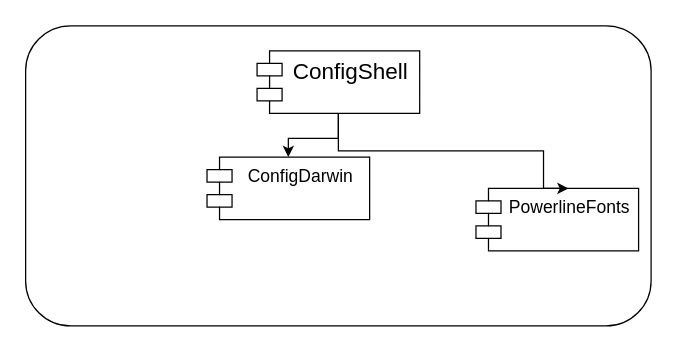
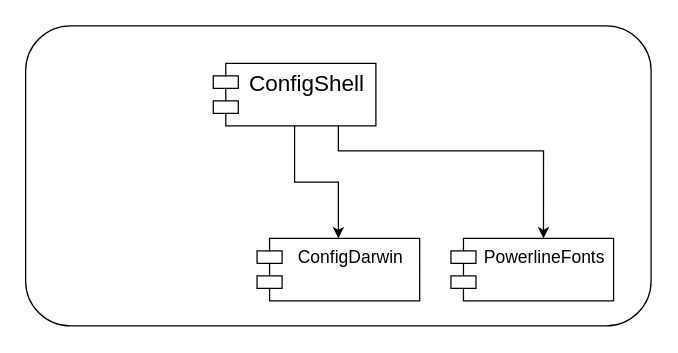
node "ConfigShell": moved (338, 82) -> (294, 94)
node "ConfigDarwin": moved (288, 188) -> (338, 269)
node "PowerlineFonts": moved (557, 219) -> (532, 269)
